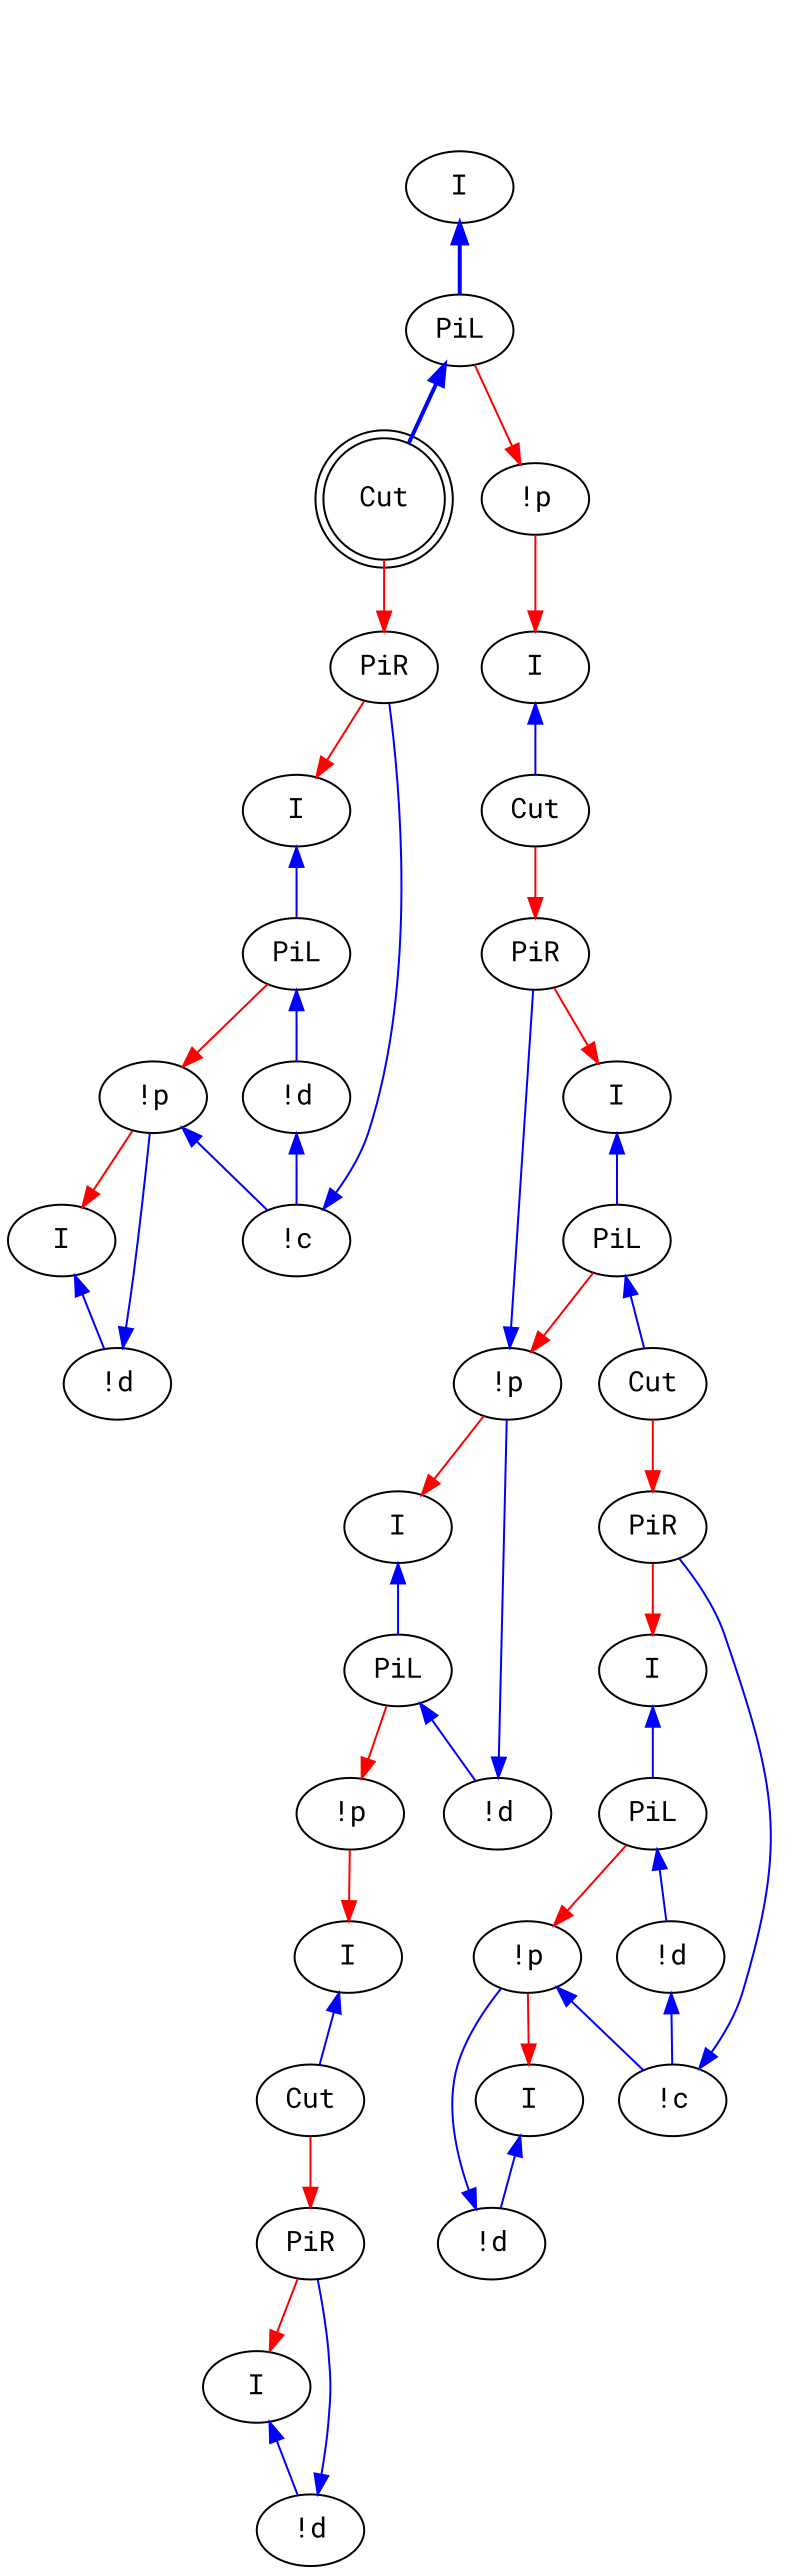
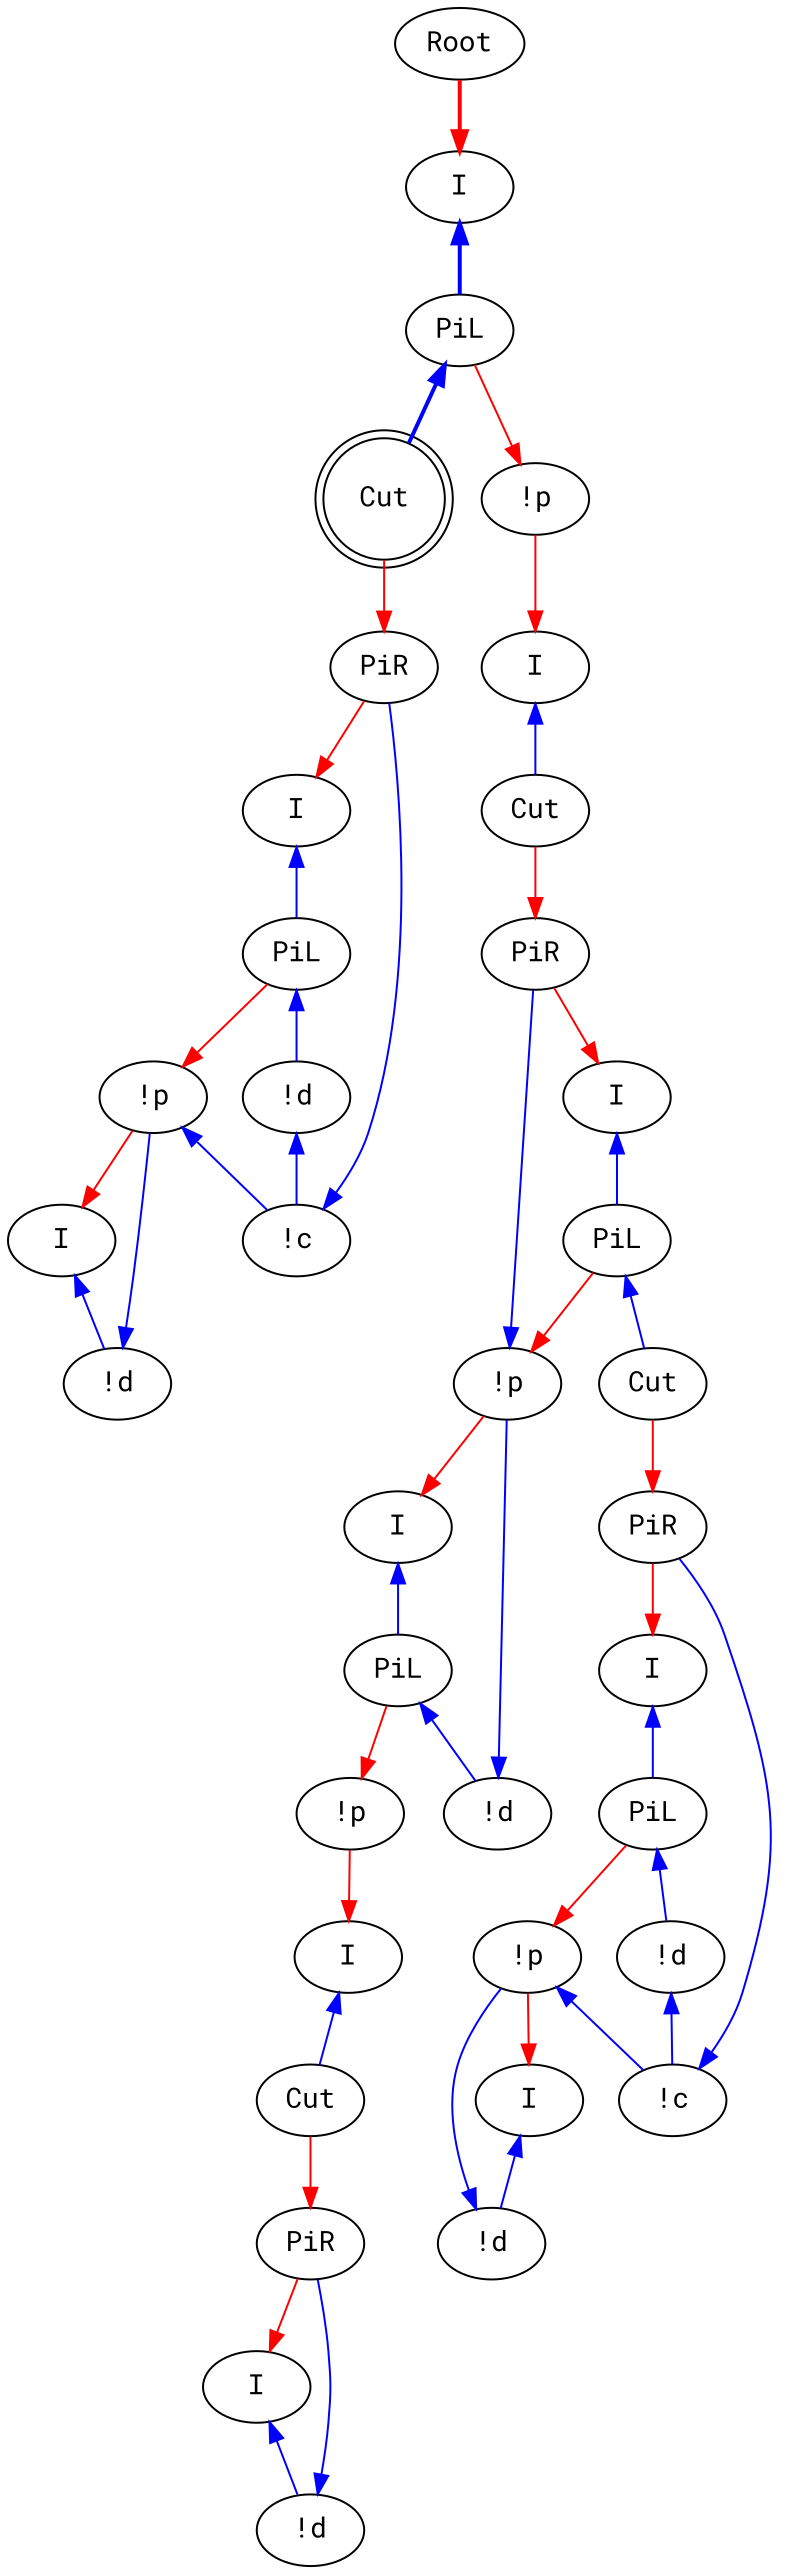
node "Root": added
